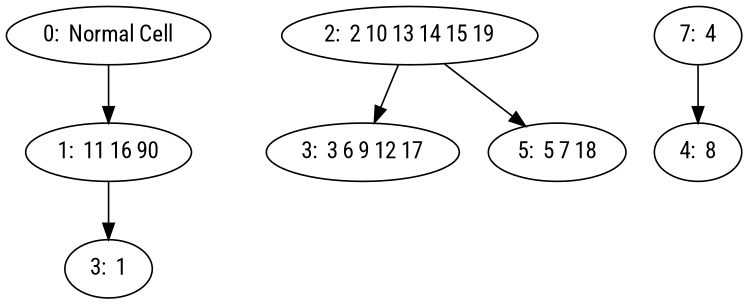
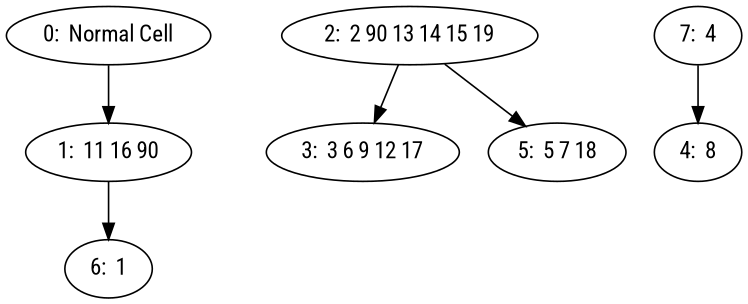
node "2:  2 10 13 14 15 19": label "2:  2 10 13 14 15 19" -> "2:  2 90 13 14 15 19"
node "3:  1": label "3:  1" -> "6:  1"
